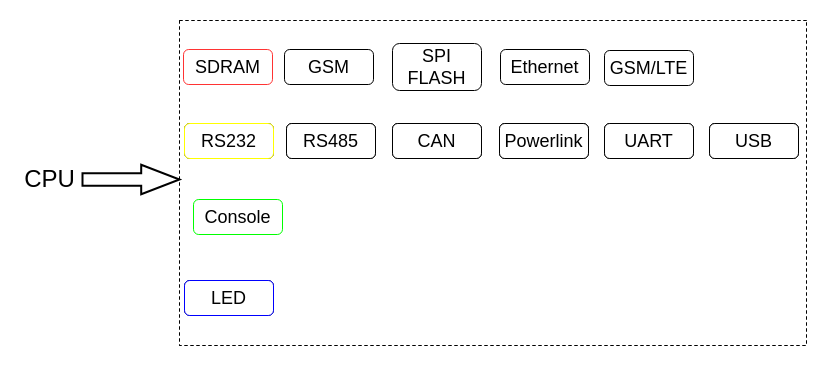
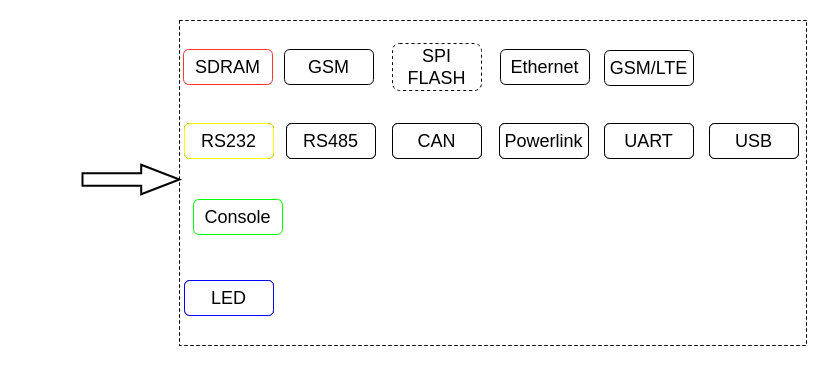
node "SPI FLASH": style solid -> dashed
node "CPU": removed
